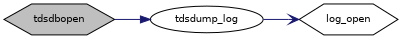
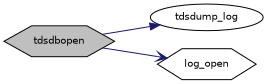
edge "tdsdump_log" -> "log_open": now "tdsdbopen" -> "log_open"
